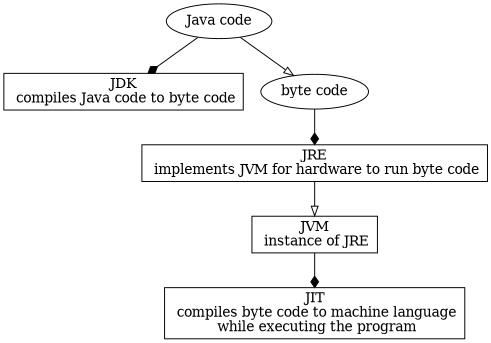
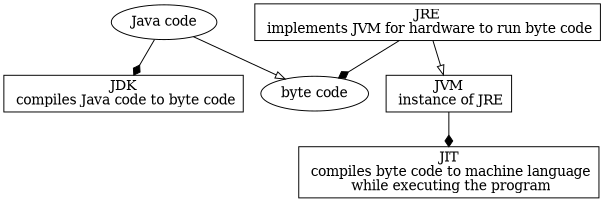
edge "byte code" -> "JRE implements JVM for hardware to run byte code": reversed
